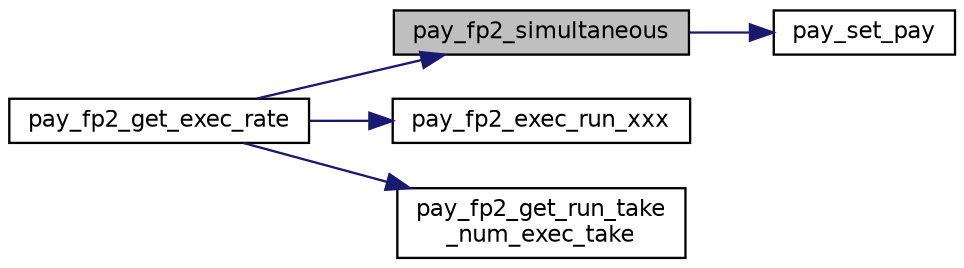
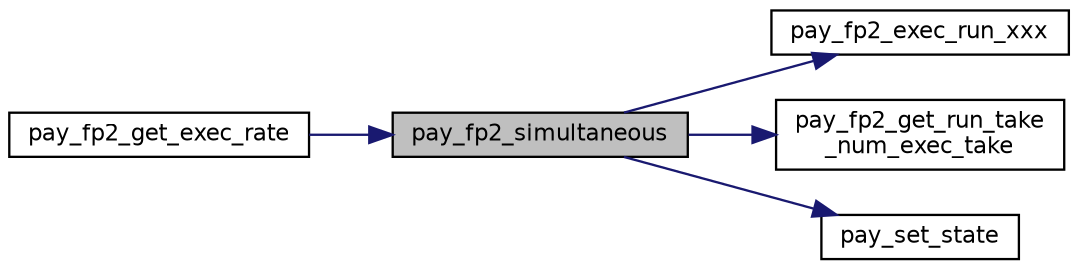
node "pay_set_pay": label "pay_set_pay" -> "pay_set_state"
edge "pay_fp2_get_exec_rate" -> "pay_fp2_exec_run_xxx": now "pay_fp2_simultaneous" -> "pay_fp2_exec_run_xxx"
edge "pay_fp2_get_exec_rate" -> "pay_fp2_get_run_take _num_exec_take": now "pay_fp2_simultaneous" -> "pay_fp2_get_run_take _num_exec_take"
